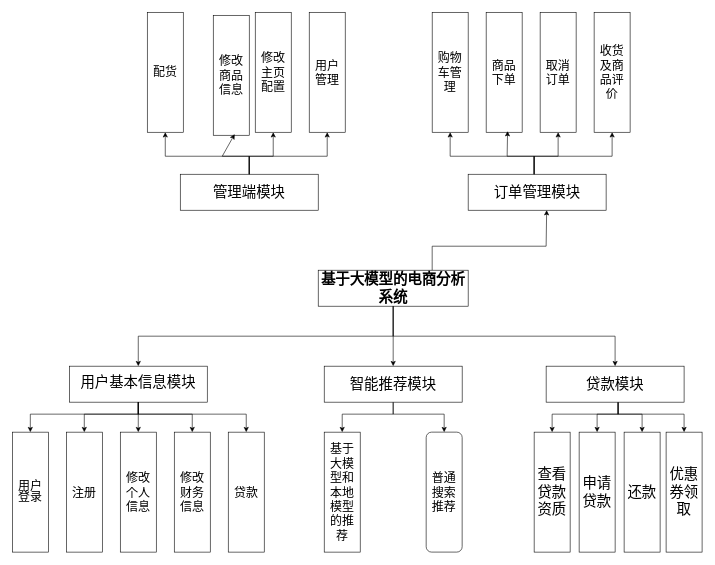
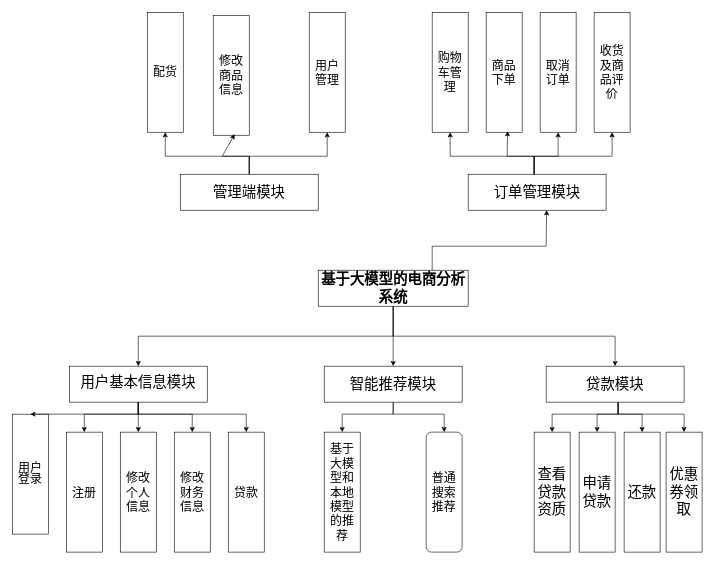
node "修改主页配置": removed
edge "管理端模块" -> "修改主页配置": removed
node "用户登录": moved (30, 492) -> (30, 474)
